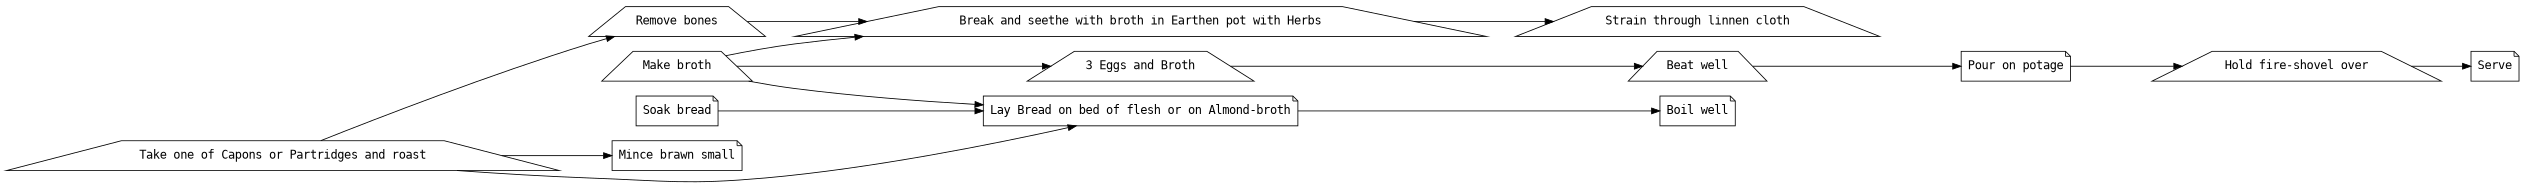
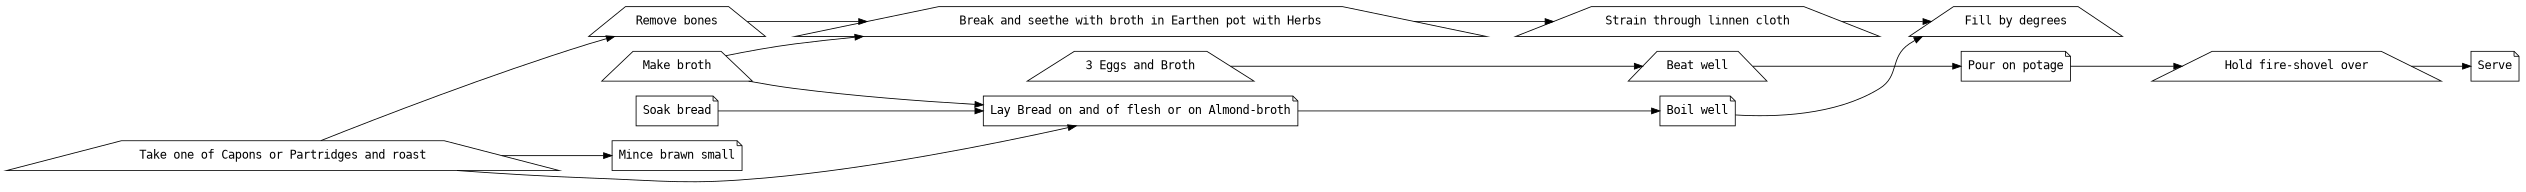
node "Fill by degrees": added
edge "Make broth" -> "3 Eggs and Broth": removed
node "Lay Bread on bed of flesh or on Almond-broth": label "Lay Bread on bed of flesh or on Almond-broth" -> "Lay Bread on and of flesh or on Almond-broth"
